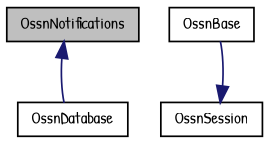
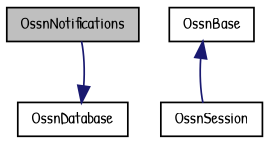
edge "OssnBase" -> "OssnSession": reversed
edge "OssnDatabase" -> "OssnNotifications": reversed
